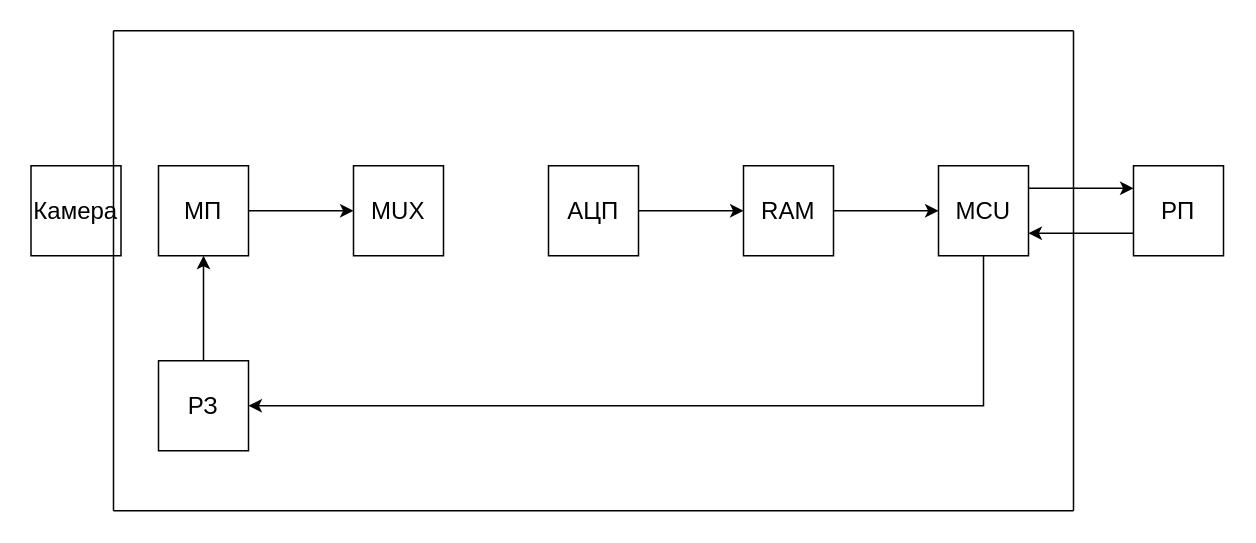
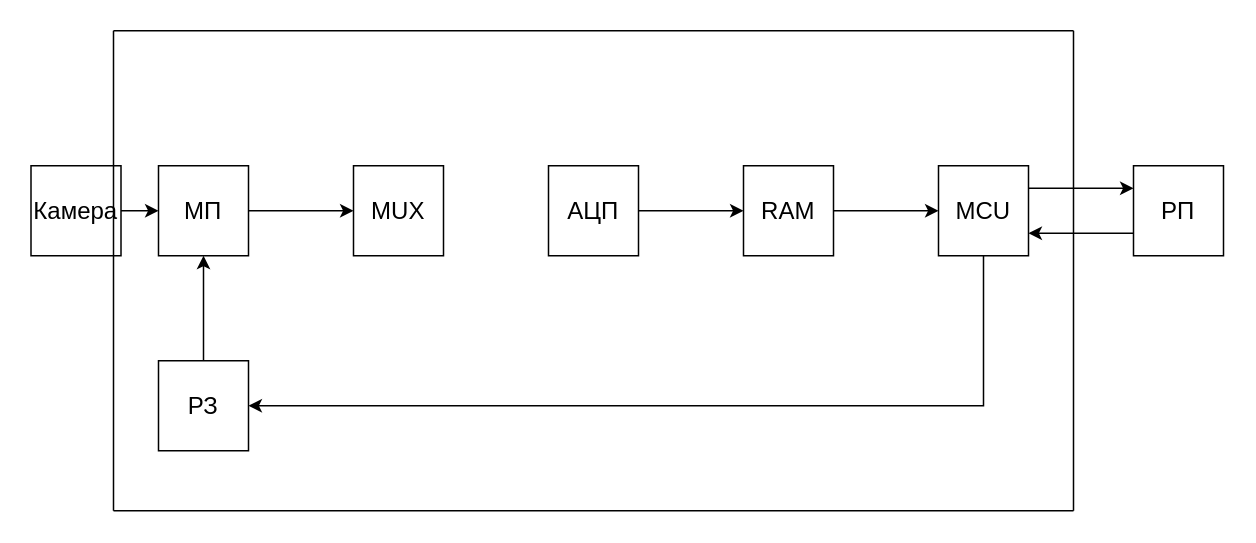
edge "Камера" -> "МП": added
